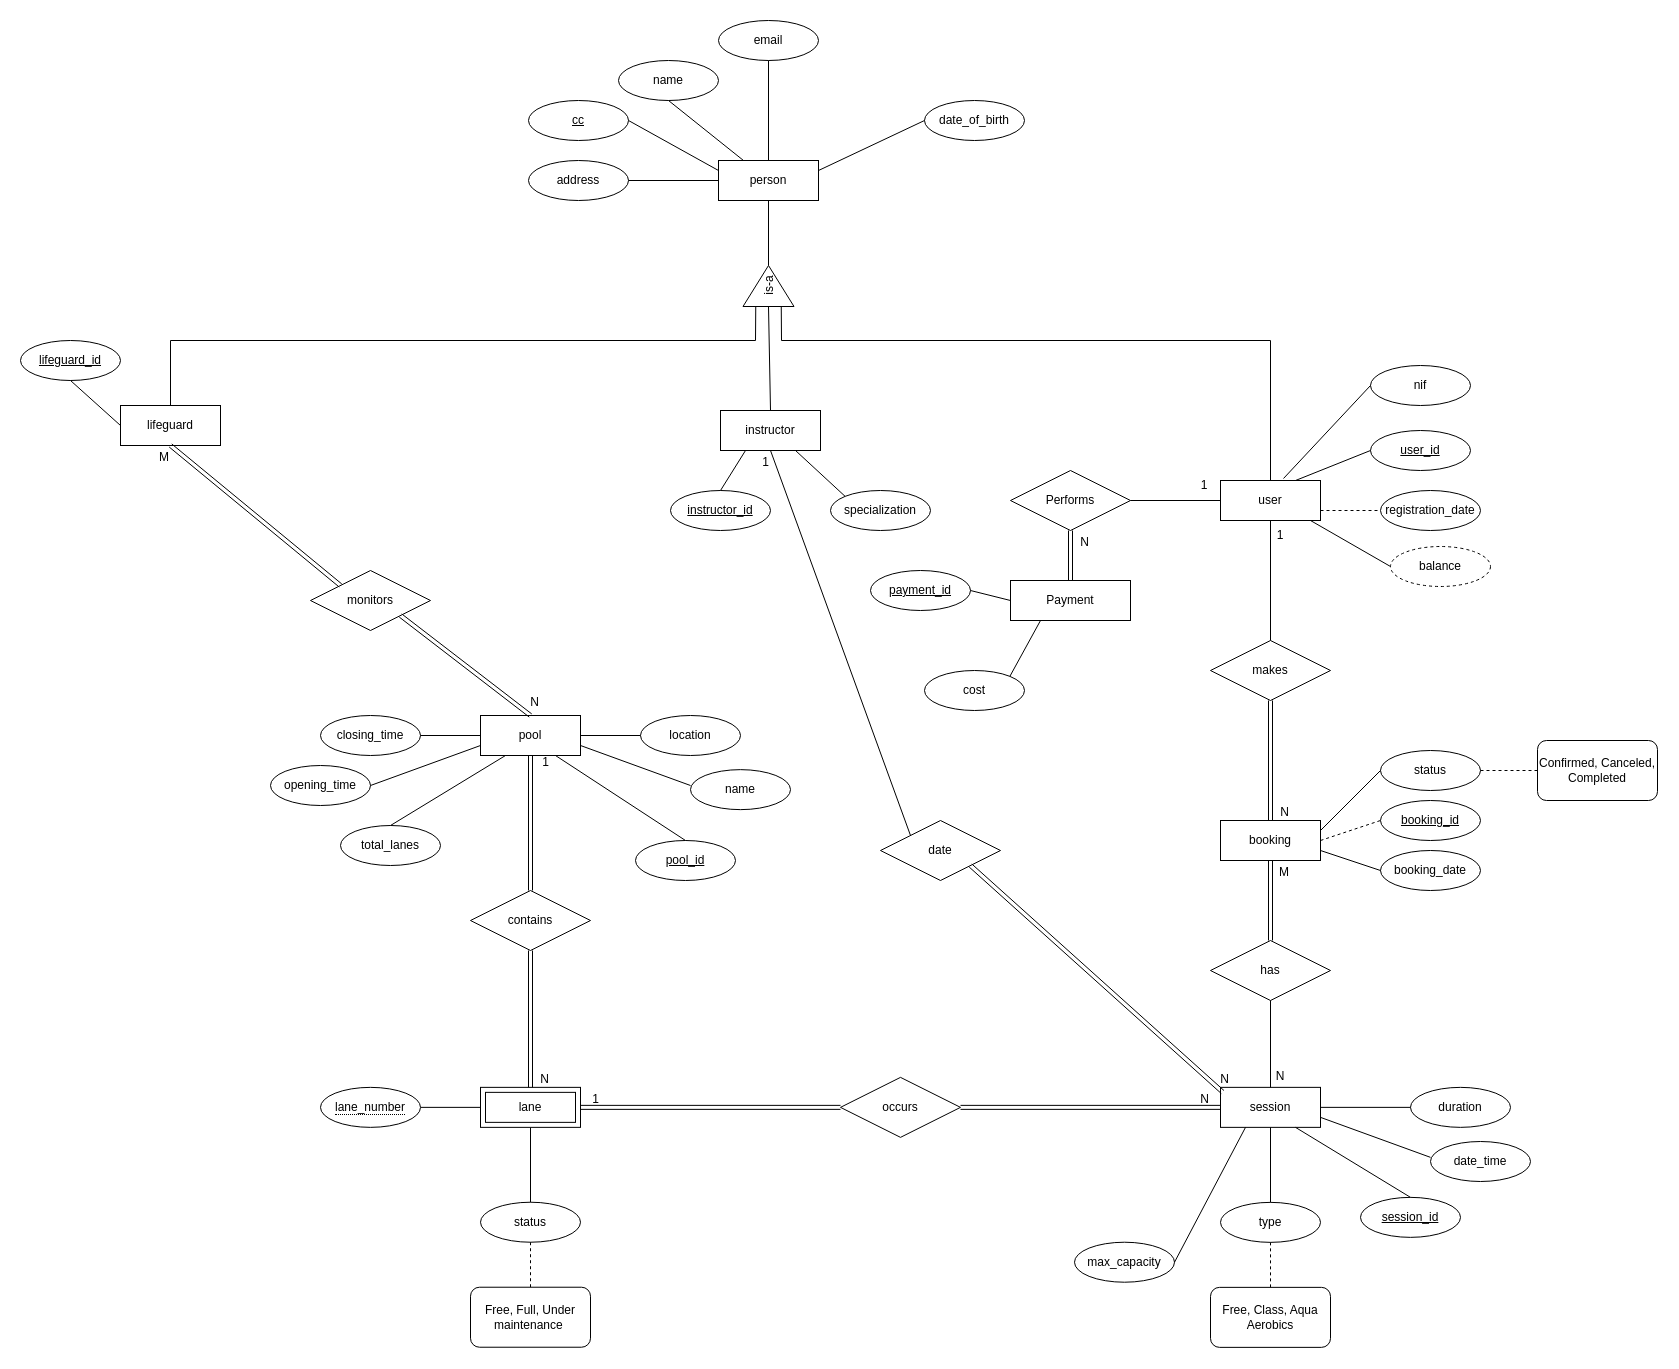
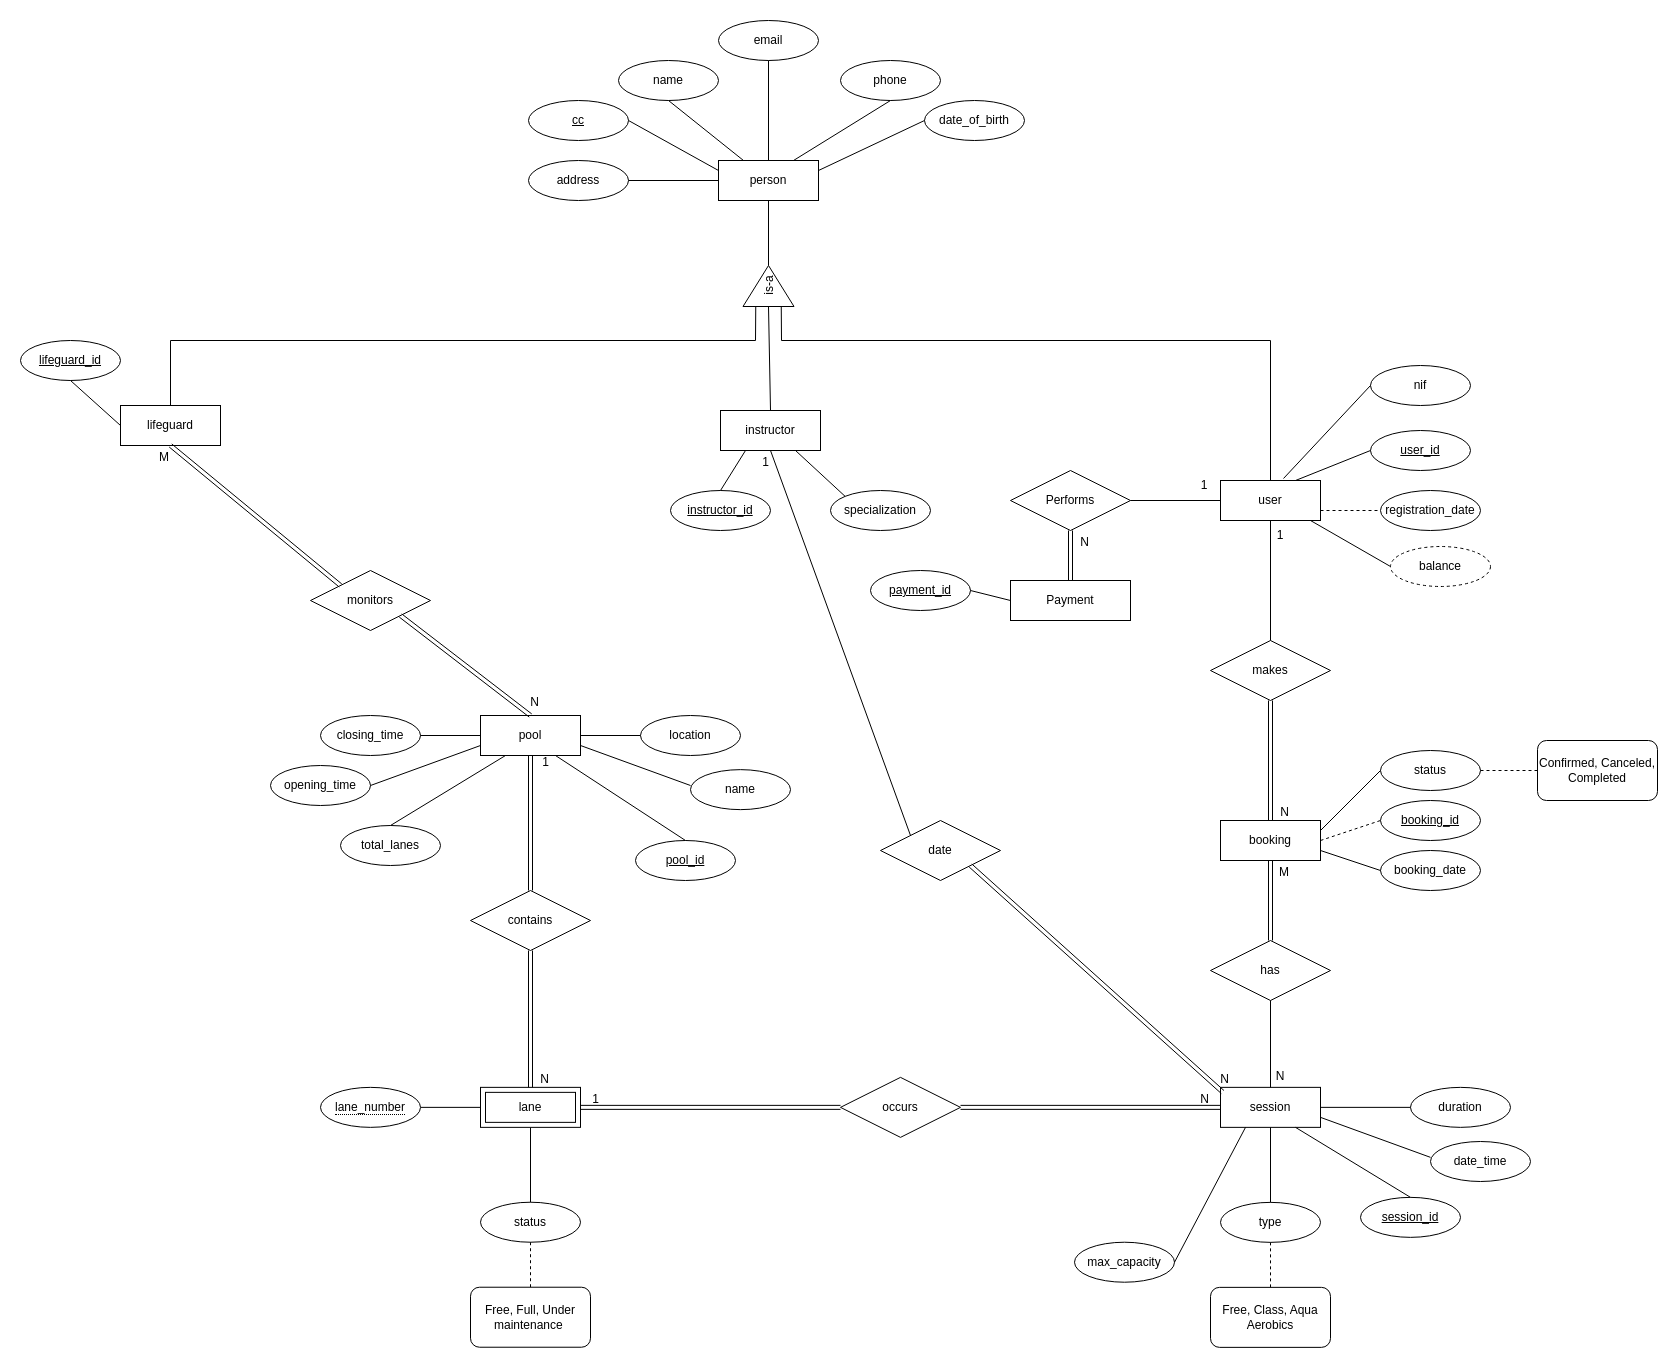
node "phone": added
edge "phone" -- "person": added
edge "Payment" -- "cost": removed
node "cost": removed
